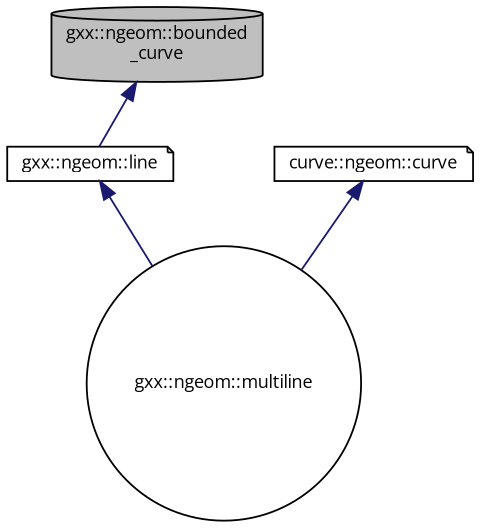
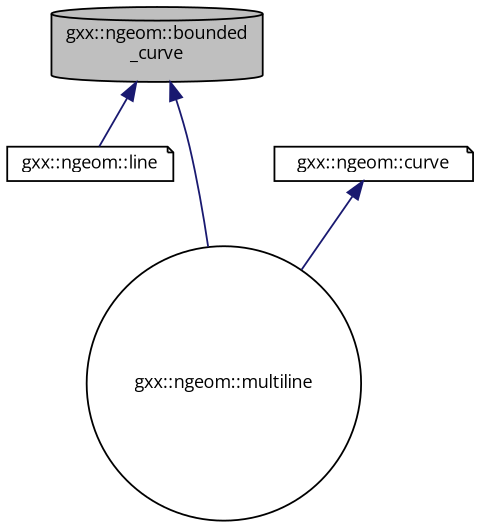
node "curve::ngeom::curve": label "curve::ngeom::curve" -> "gxx::ngeom::curve"
edge "gxx::ngeom::multiline" -> "gxx::ngeom::line": now "gxx::ngeom::multiline" -> "gxx::ngeom::bounded _curve"
